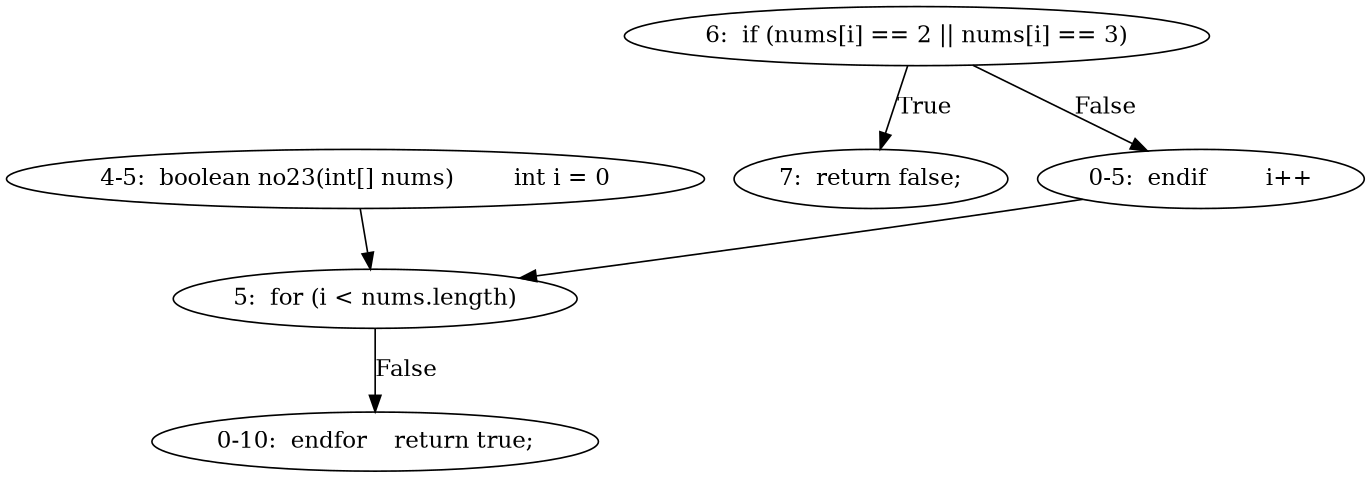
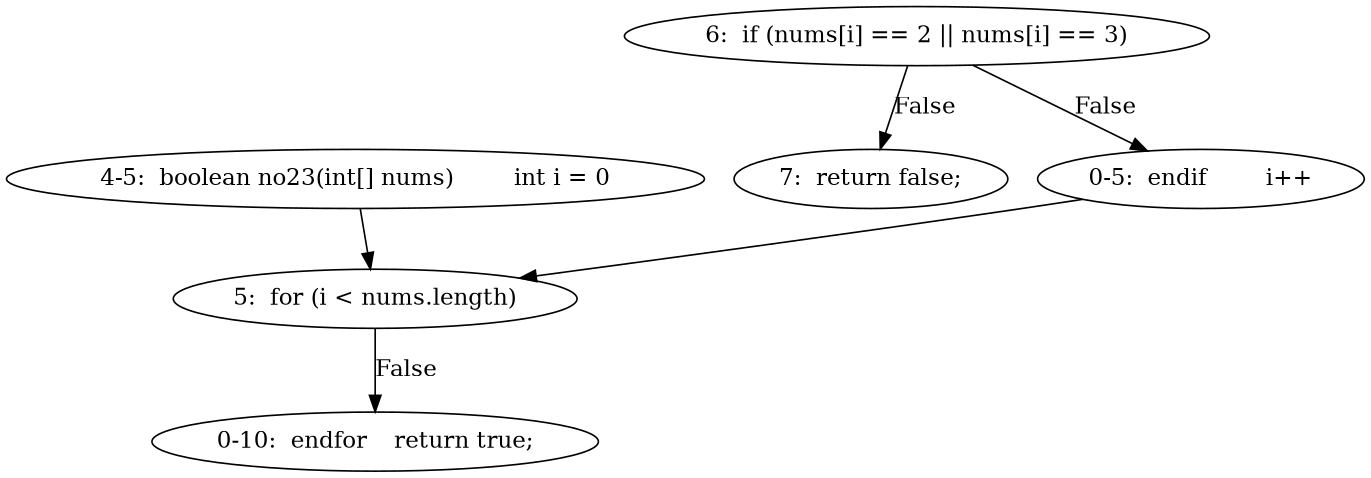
edge "6:  if (nums[i] == 2 || nums[i] == 3)" -> "7:  return false;": label "True" -> "False"
